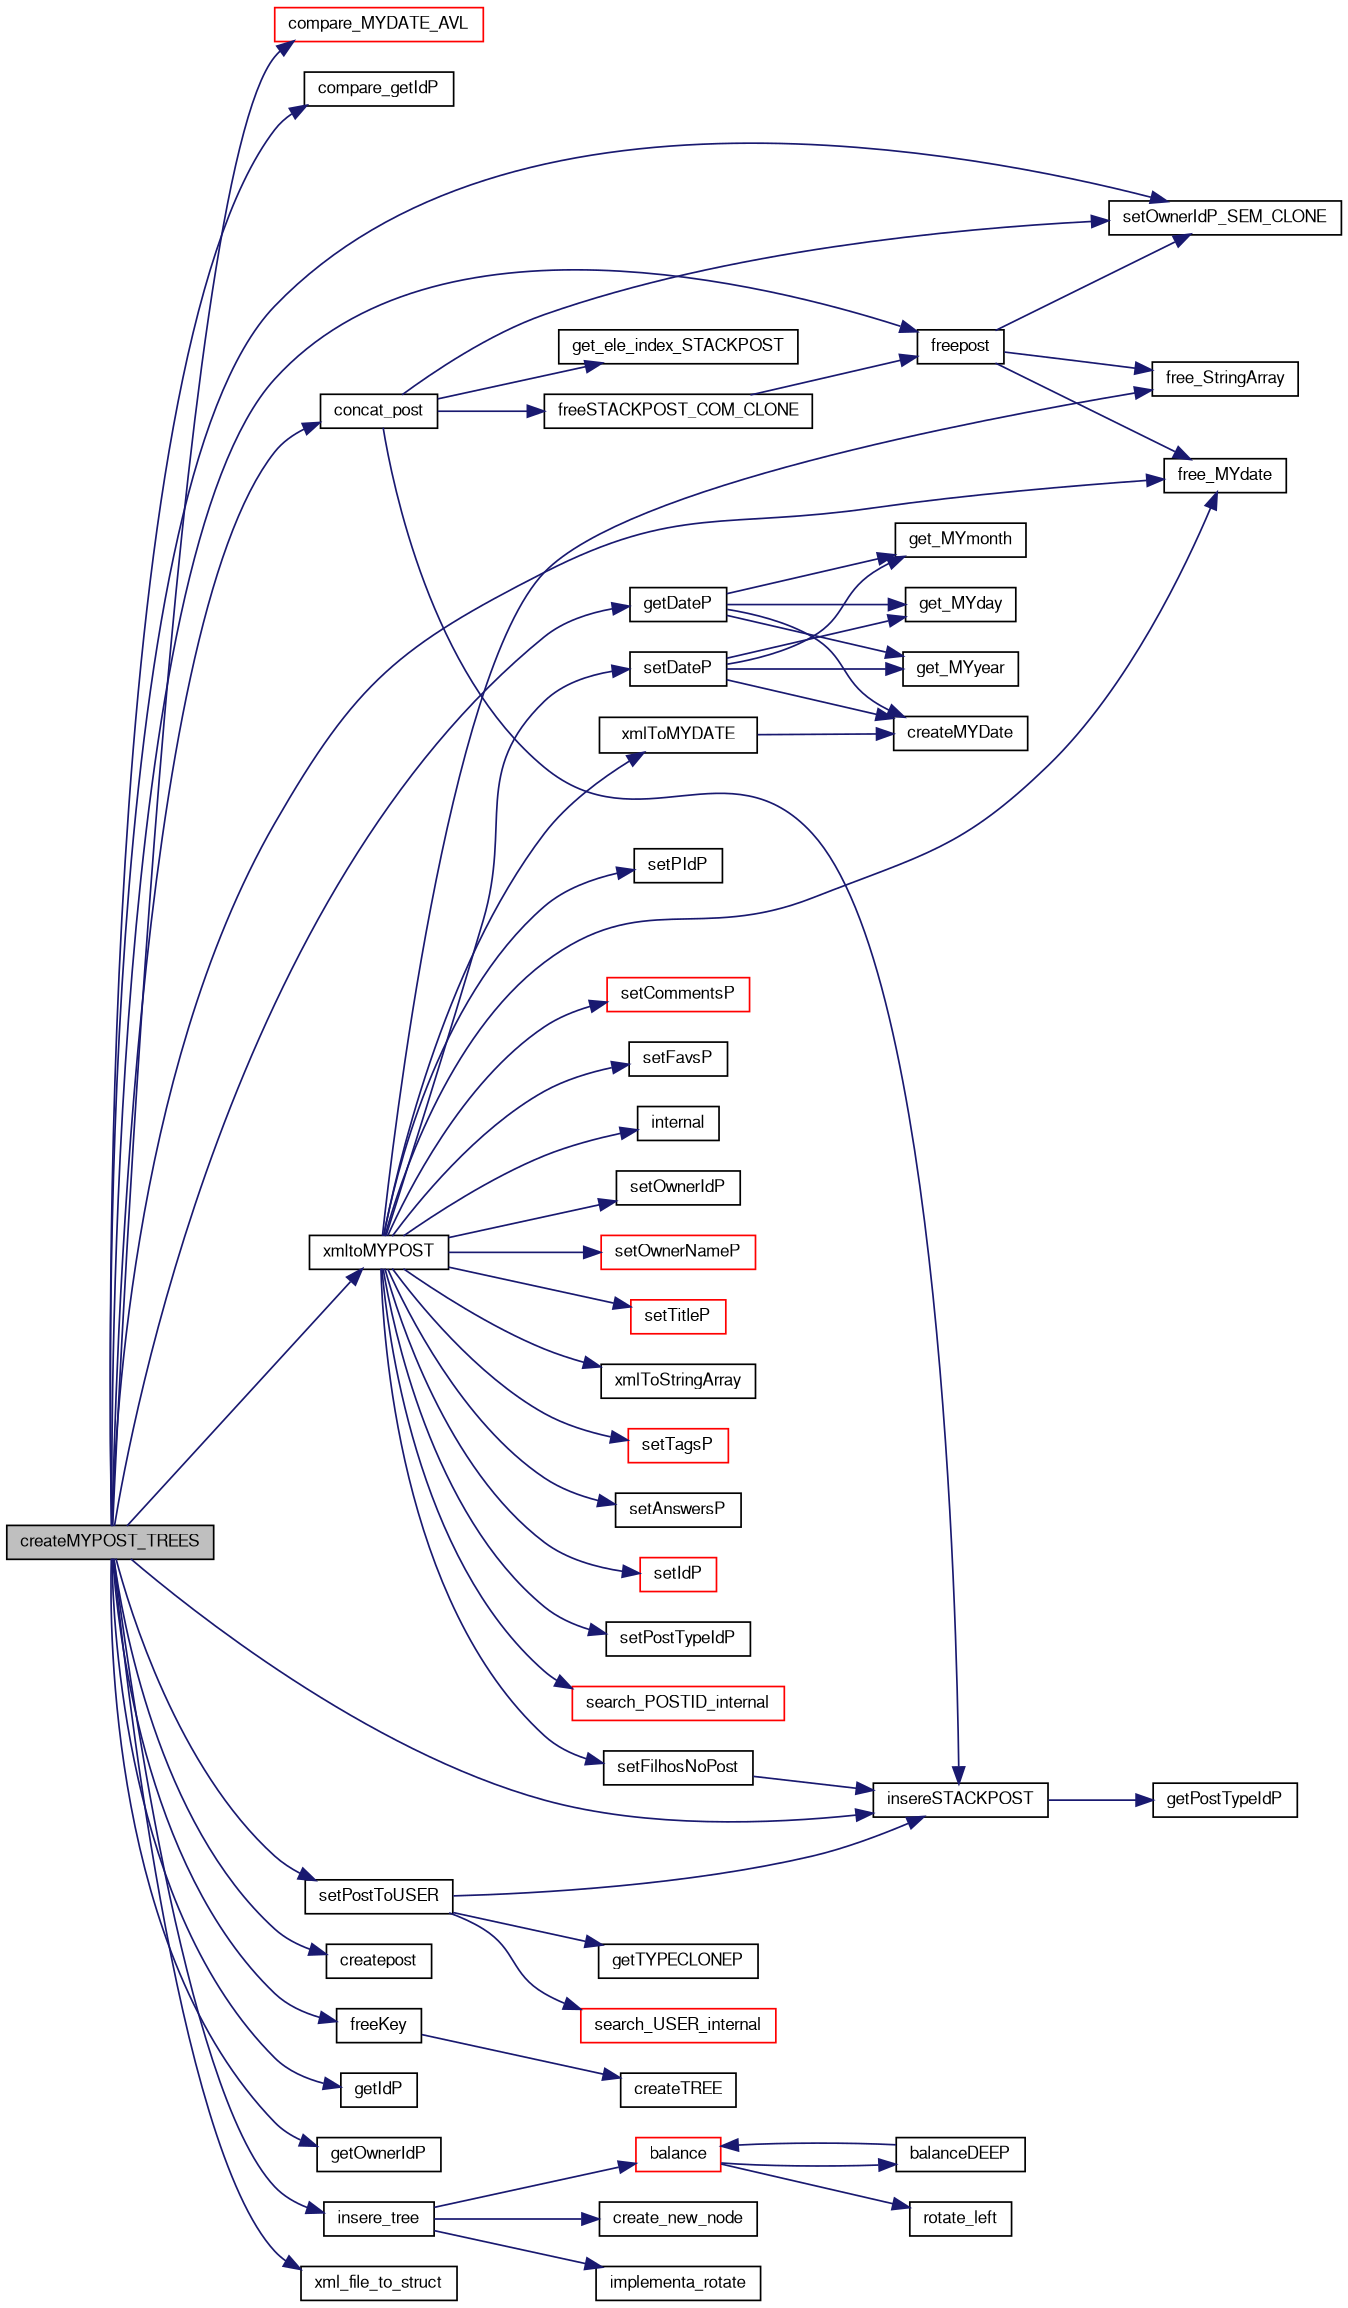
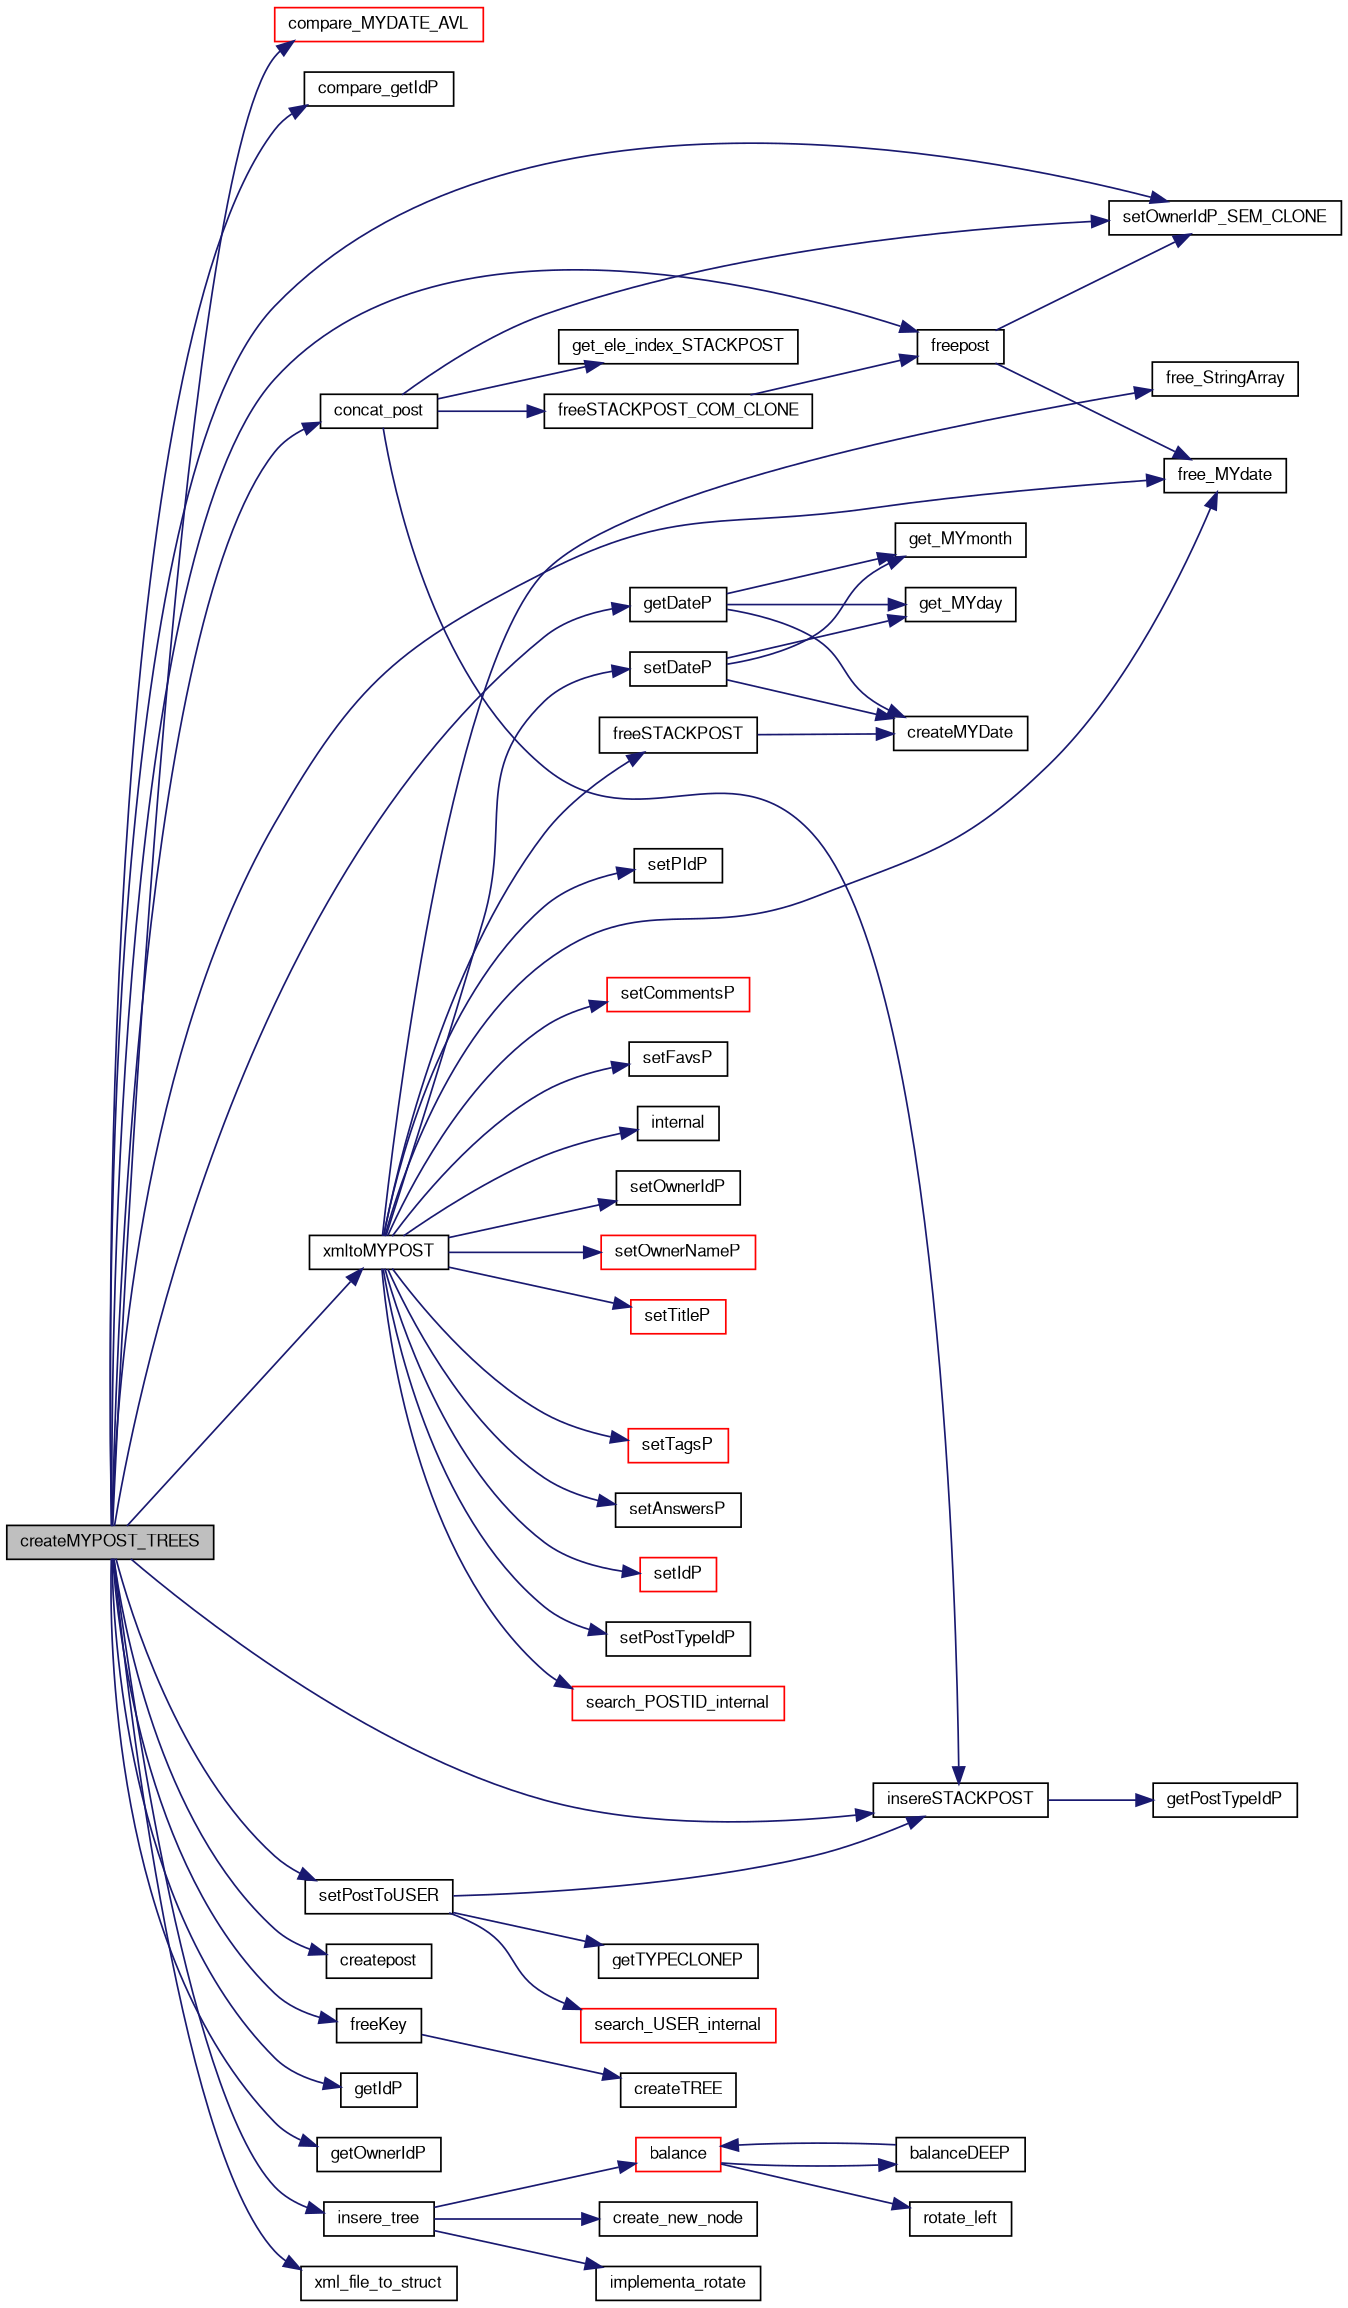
edge "freepost" -> "free_StringArray": removed
node "get_MYyear": removed
node "xmlToMYDATE": label "xmlToMYDATE" -> "freeSTACKPOST"
node "xmlToStringArray": removed
node "setFilhosNoPost": removed
